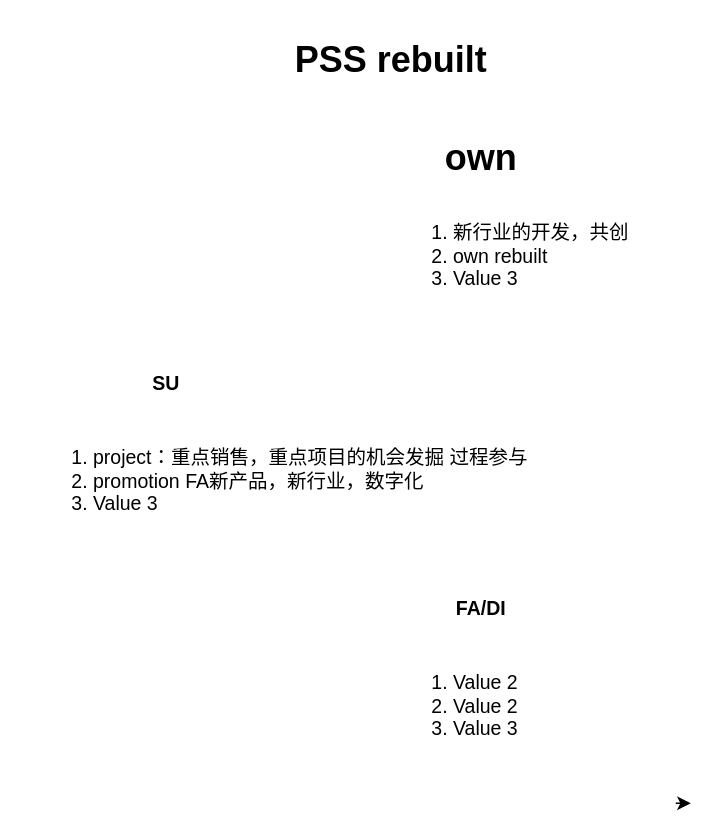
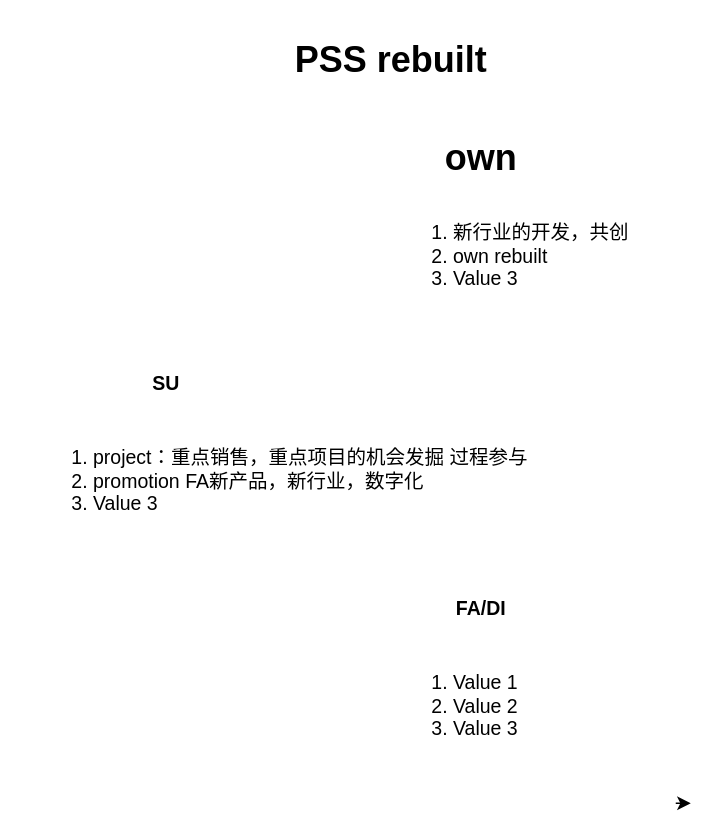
node "Value 2 Value 2 Value 3": label "Value 2 Value 2 Value 3" -> "Value 1 Value 2 Value 3"
